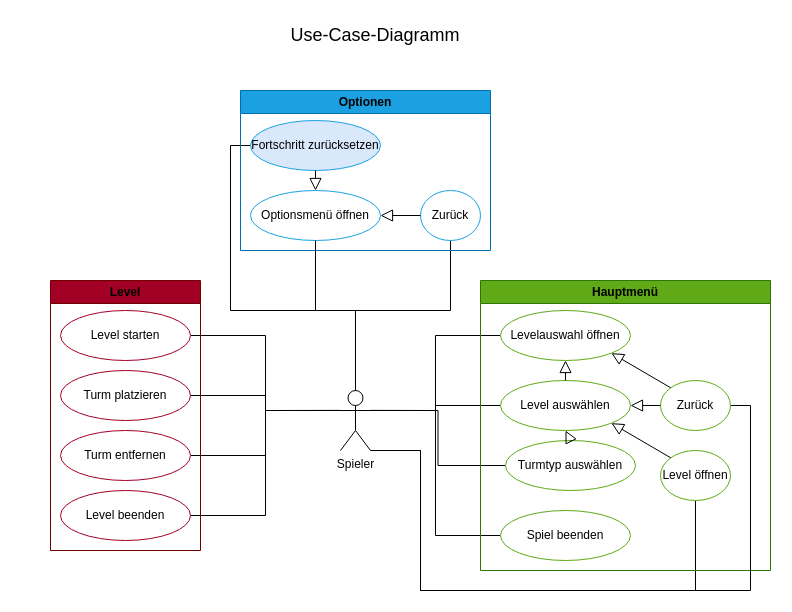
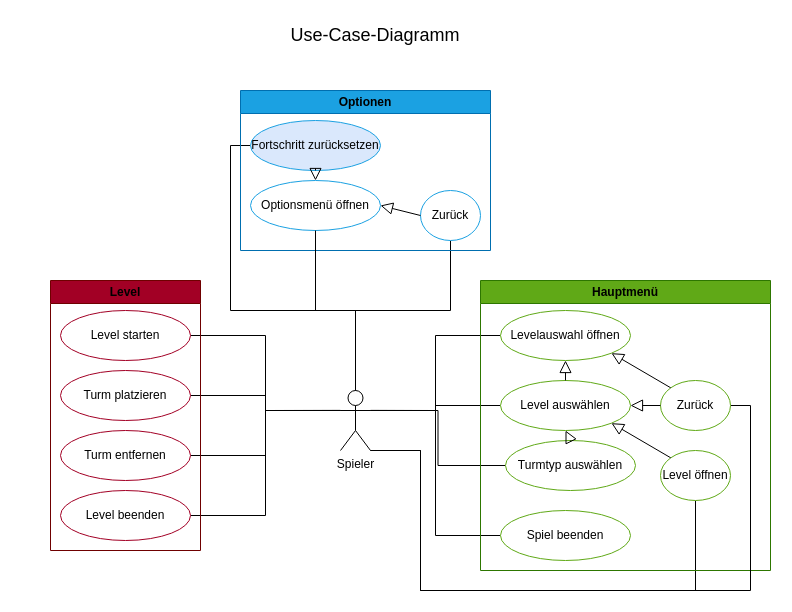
node "Optionsmenü öffnen": moved (316, 216) -> (316, 206)
